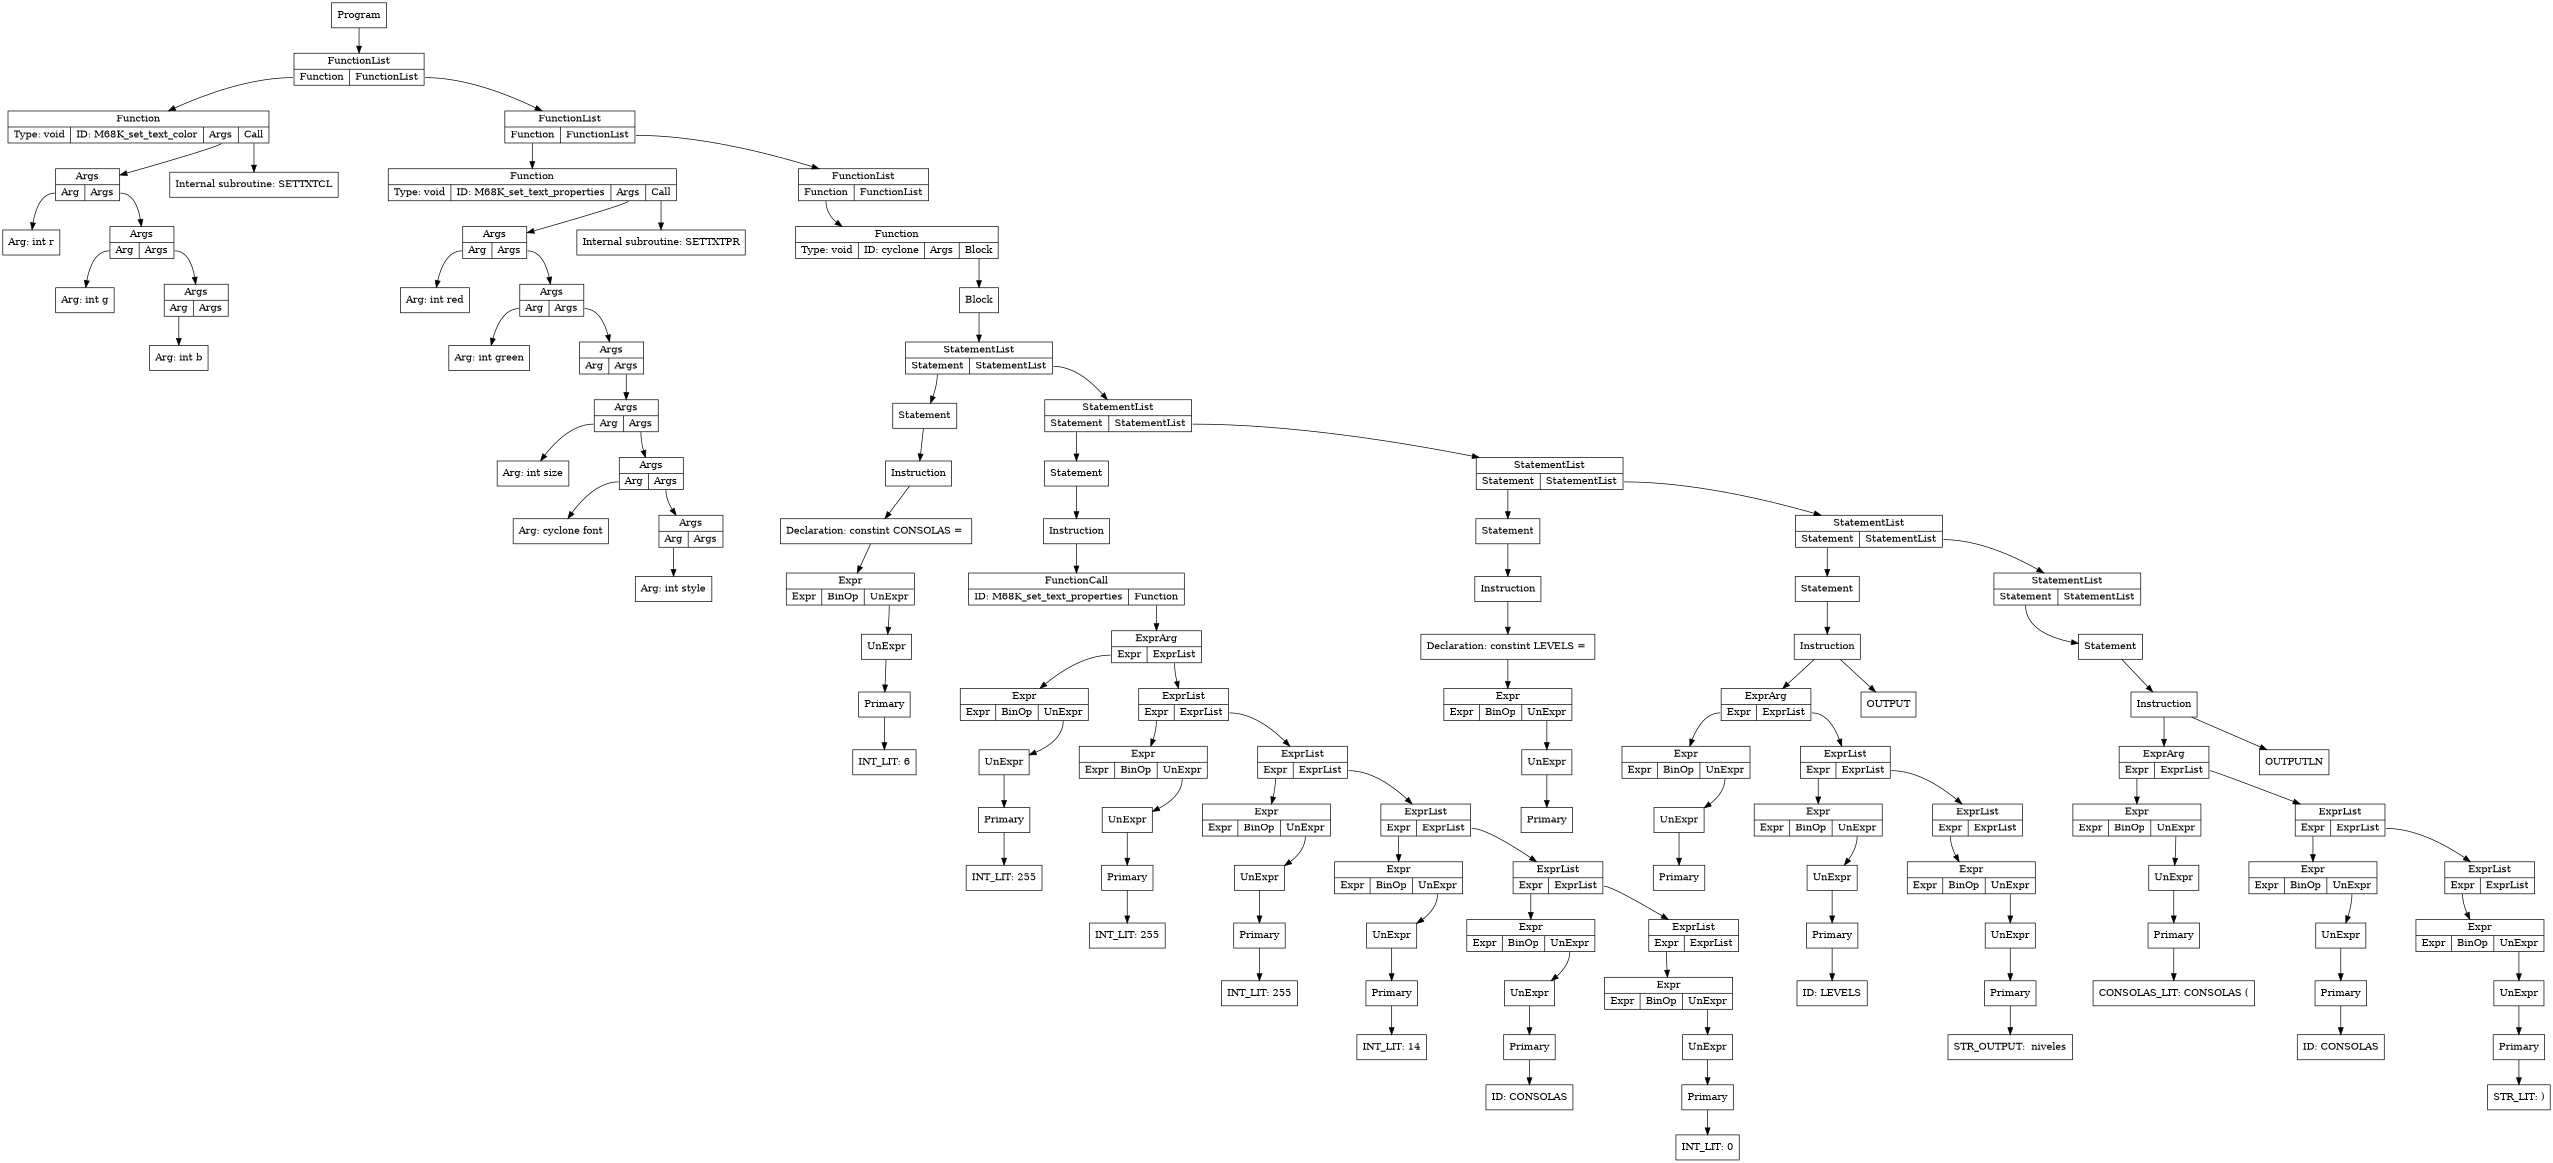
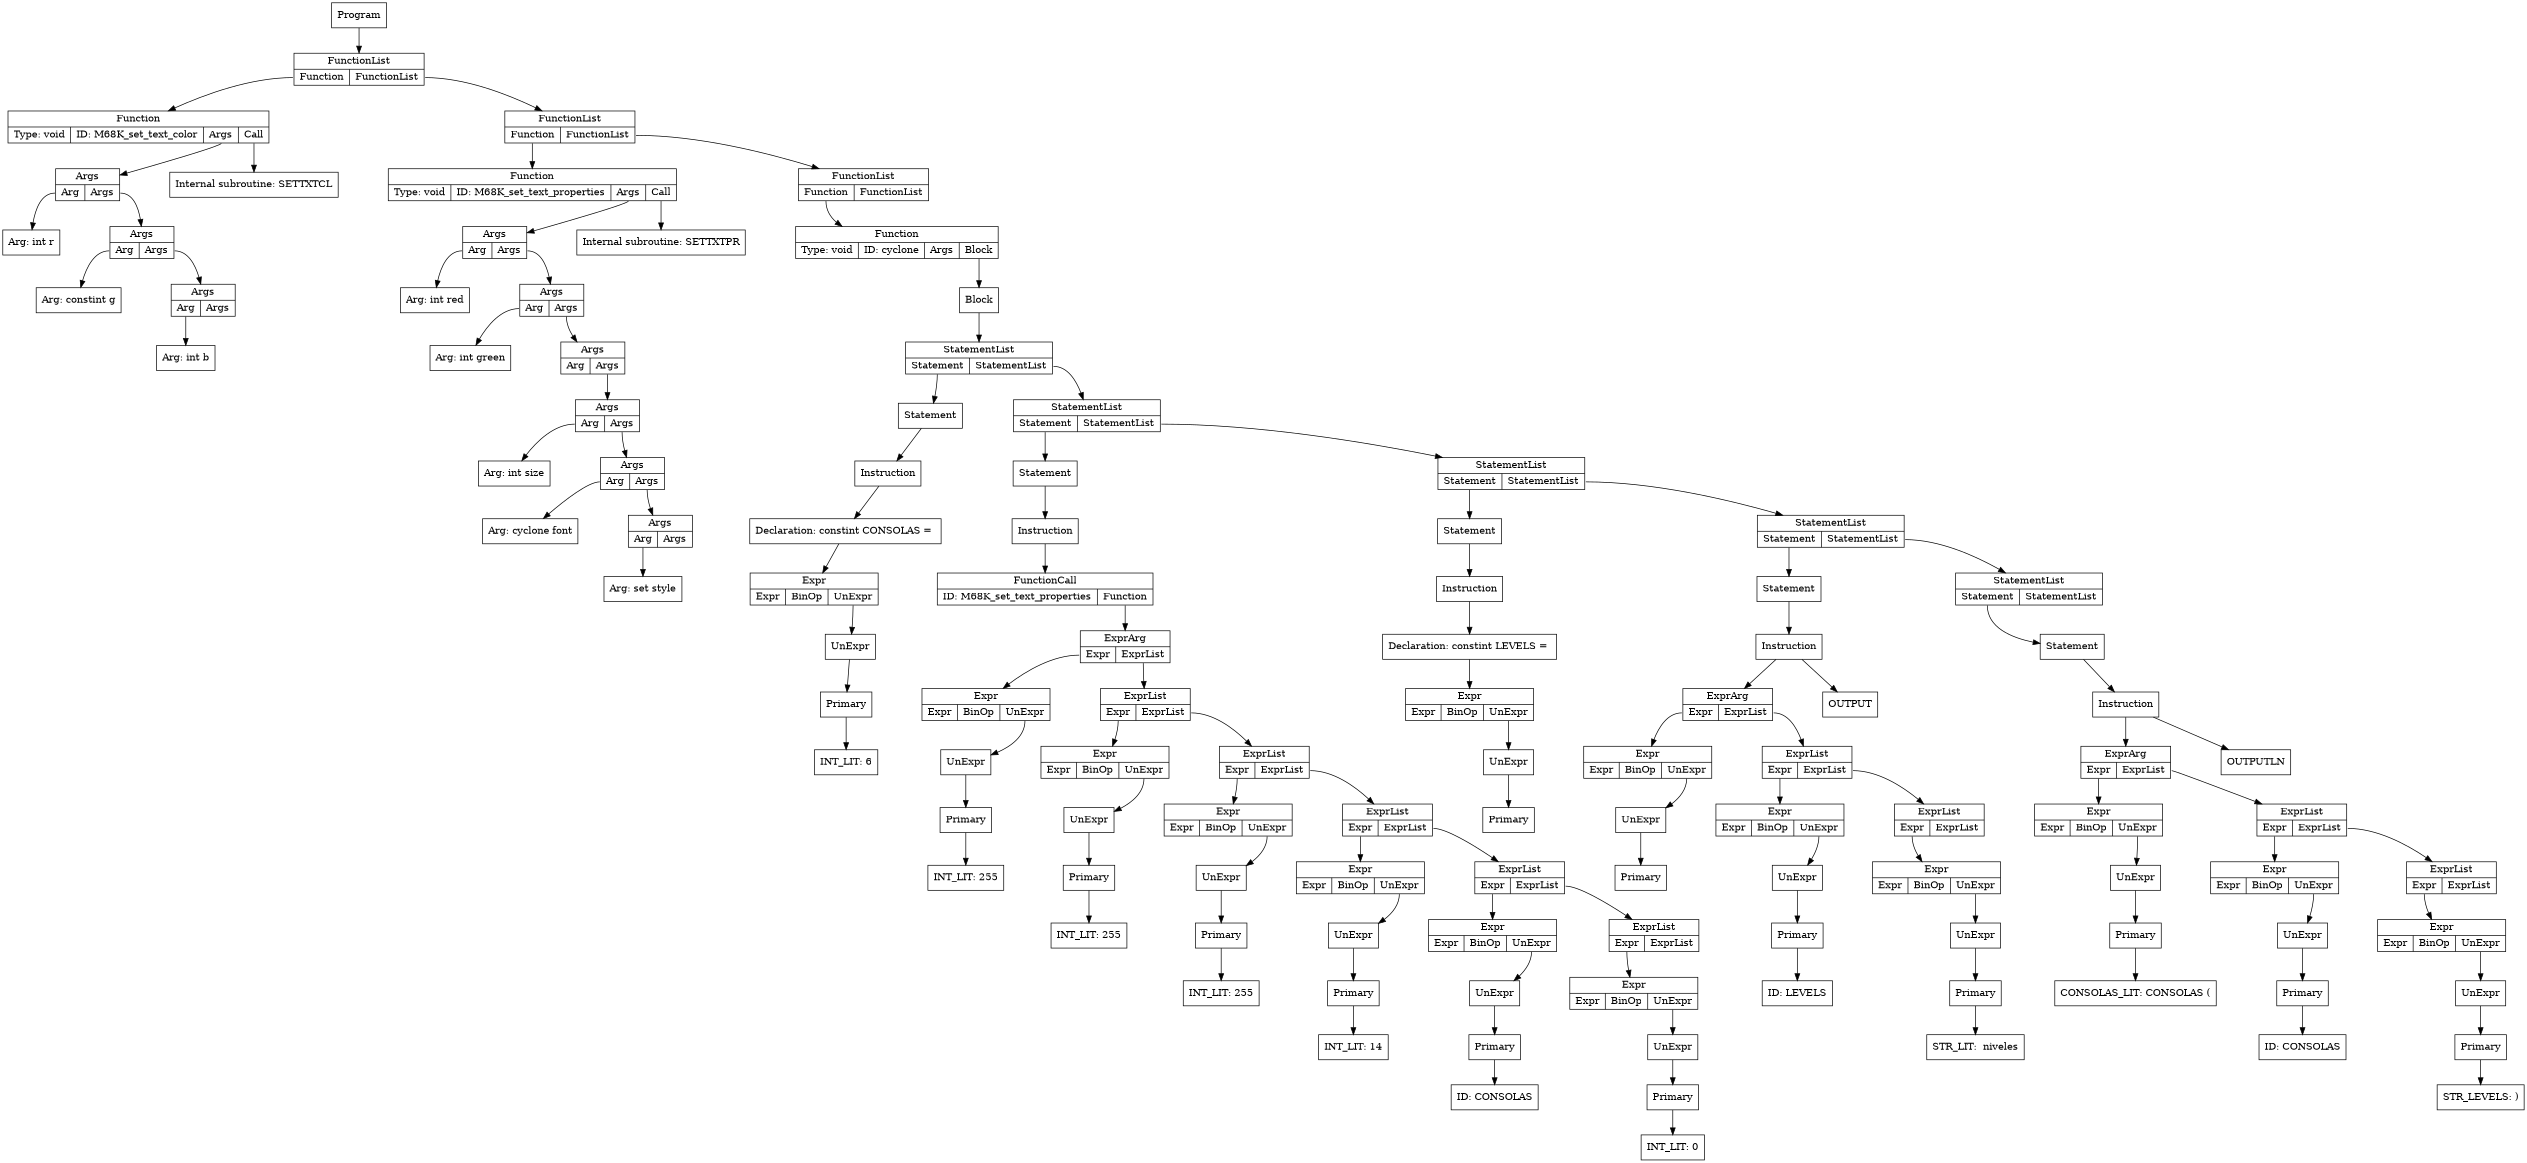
node "Arg: int g": label "Arg: int g" -> "Arg: constint g"
node "Arg: int style": label "Arg: int style" -> "Arg: set style"
node "STR_OUTPUT:  niveles": label "STR_OUTPUT:  niveles" -> "STR_LIT:  niveles"
node "STR_LIT: )": label "STR_LIT: )" -> "STR_LEVELS: )"
